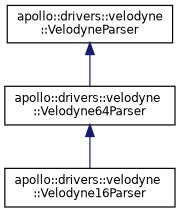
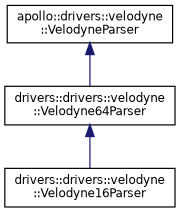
node "apollo::drivers::velodyne ::Velodyne64Parser": label "apollo::drivers::velodyne ::Velodyne64Parser" -> "drivers::drivers::velodyne ::Velodyne64Parser"
node "apollo::drivers::velodyne ::Velodyne16Parser": label "apollo::drivers::velodyne ::Velodyne16Parser" -> "drivers::drivers::velodyne ::Velodyne16Parser"
